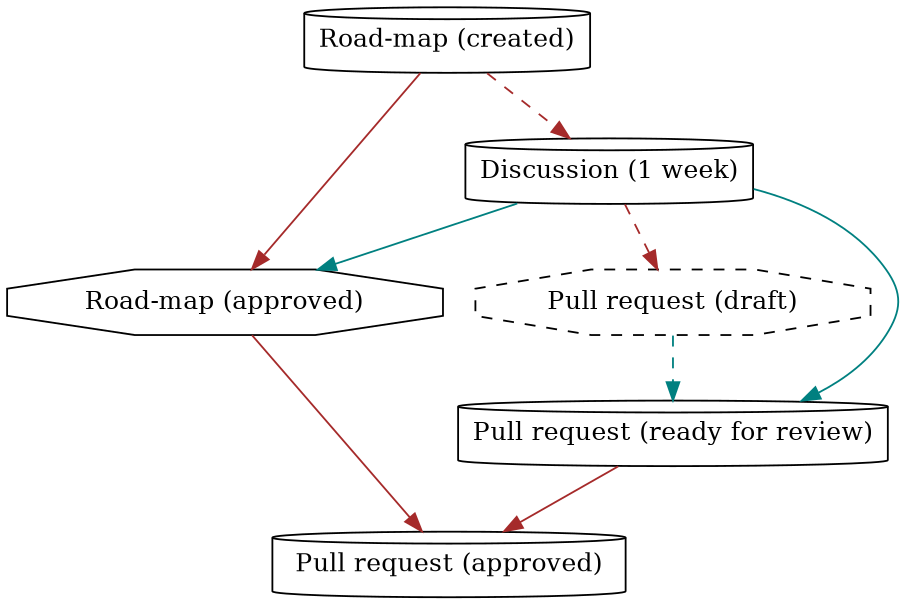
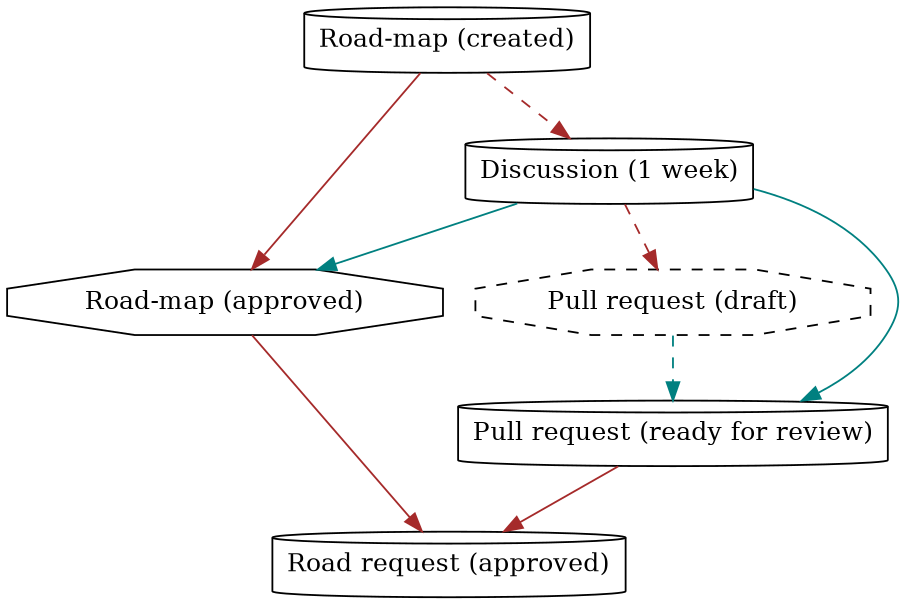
node "Pull request (approved)": label "Pull request (approved)" -> "Road request (approved)"
